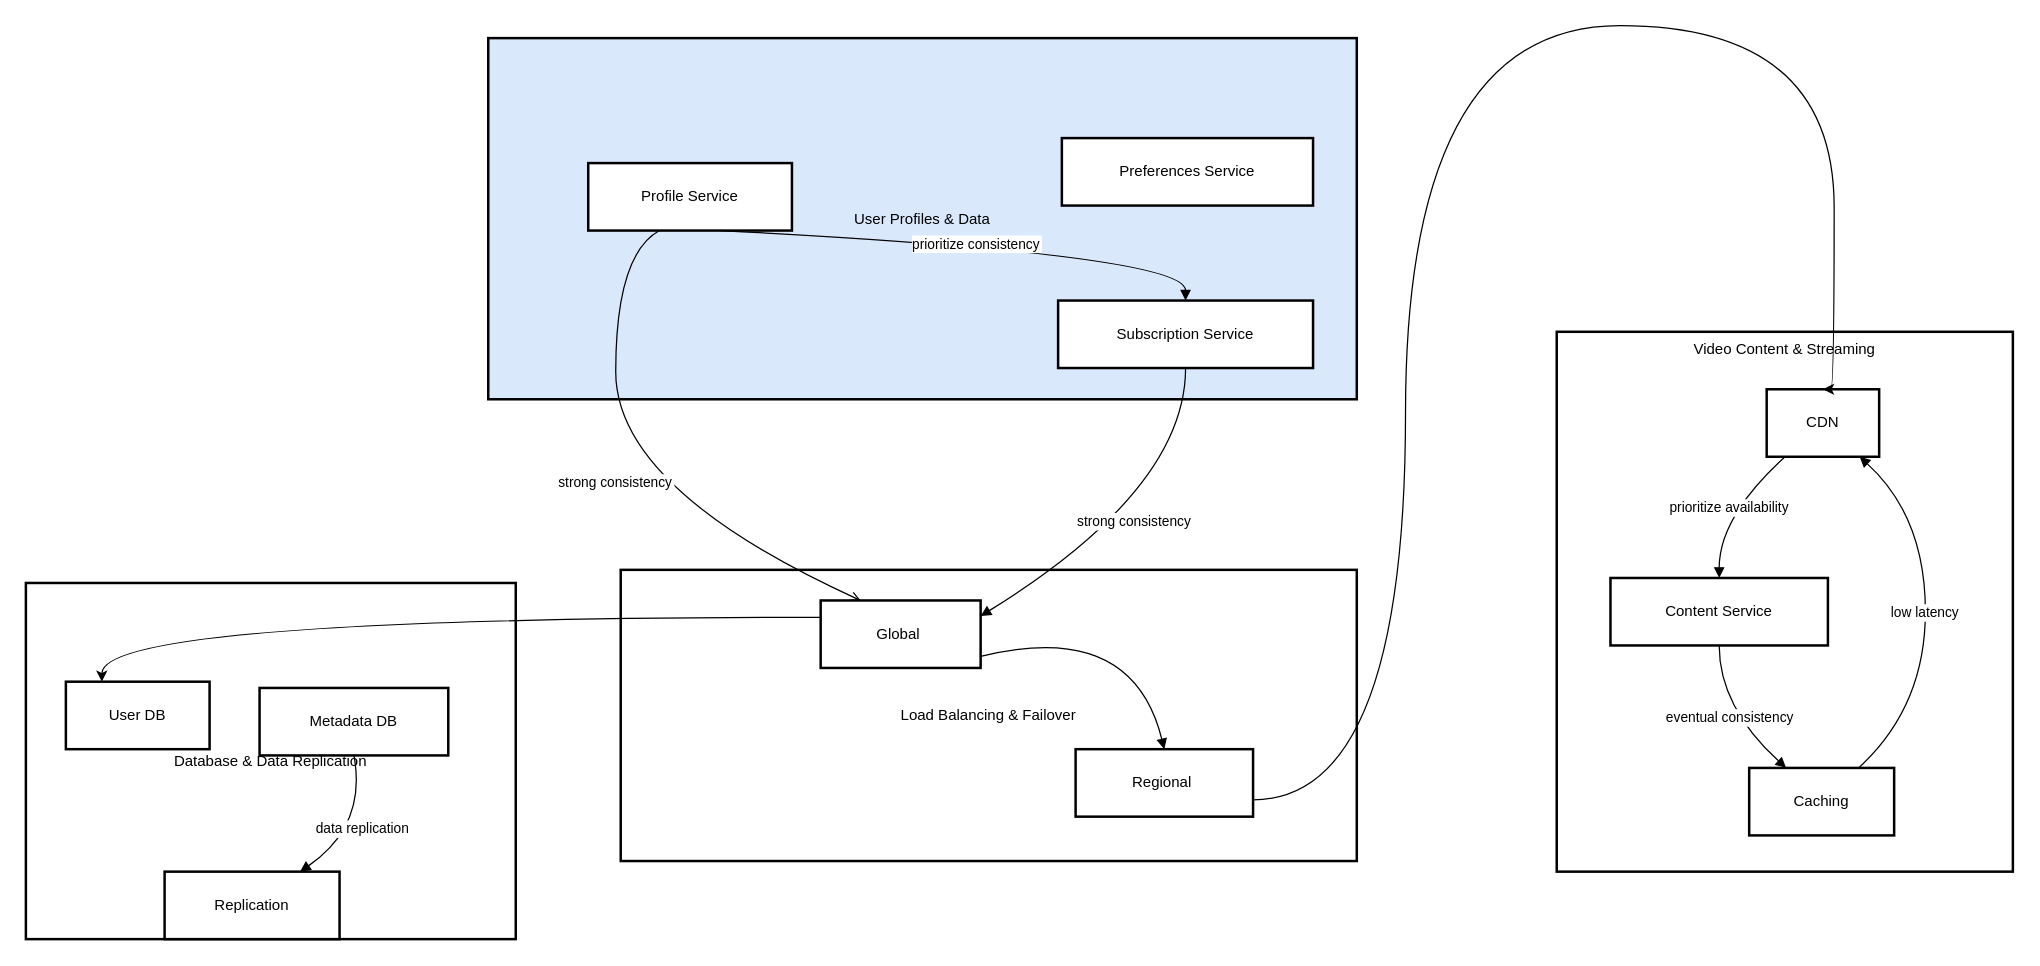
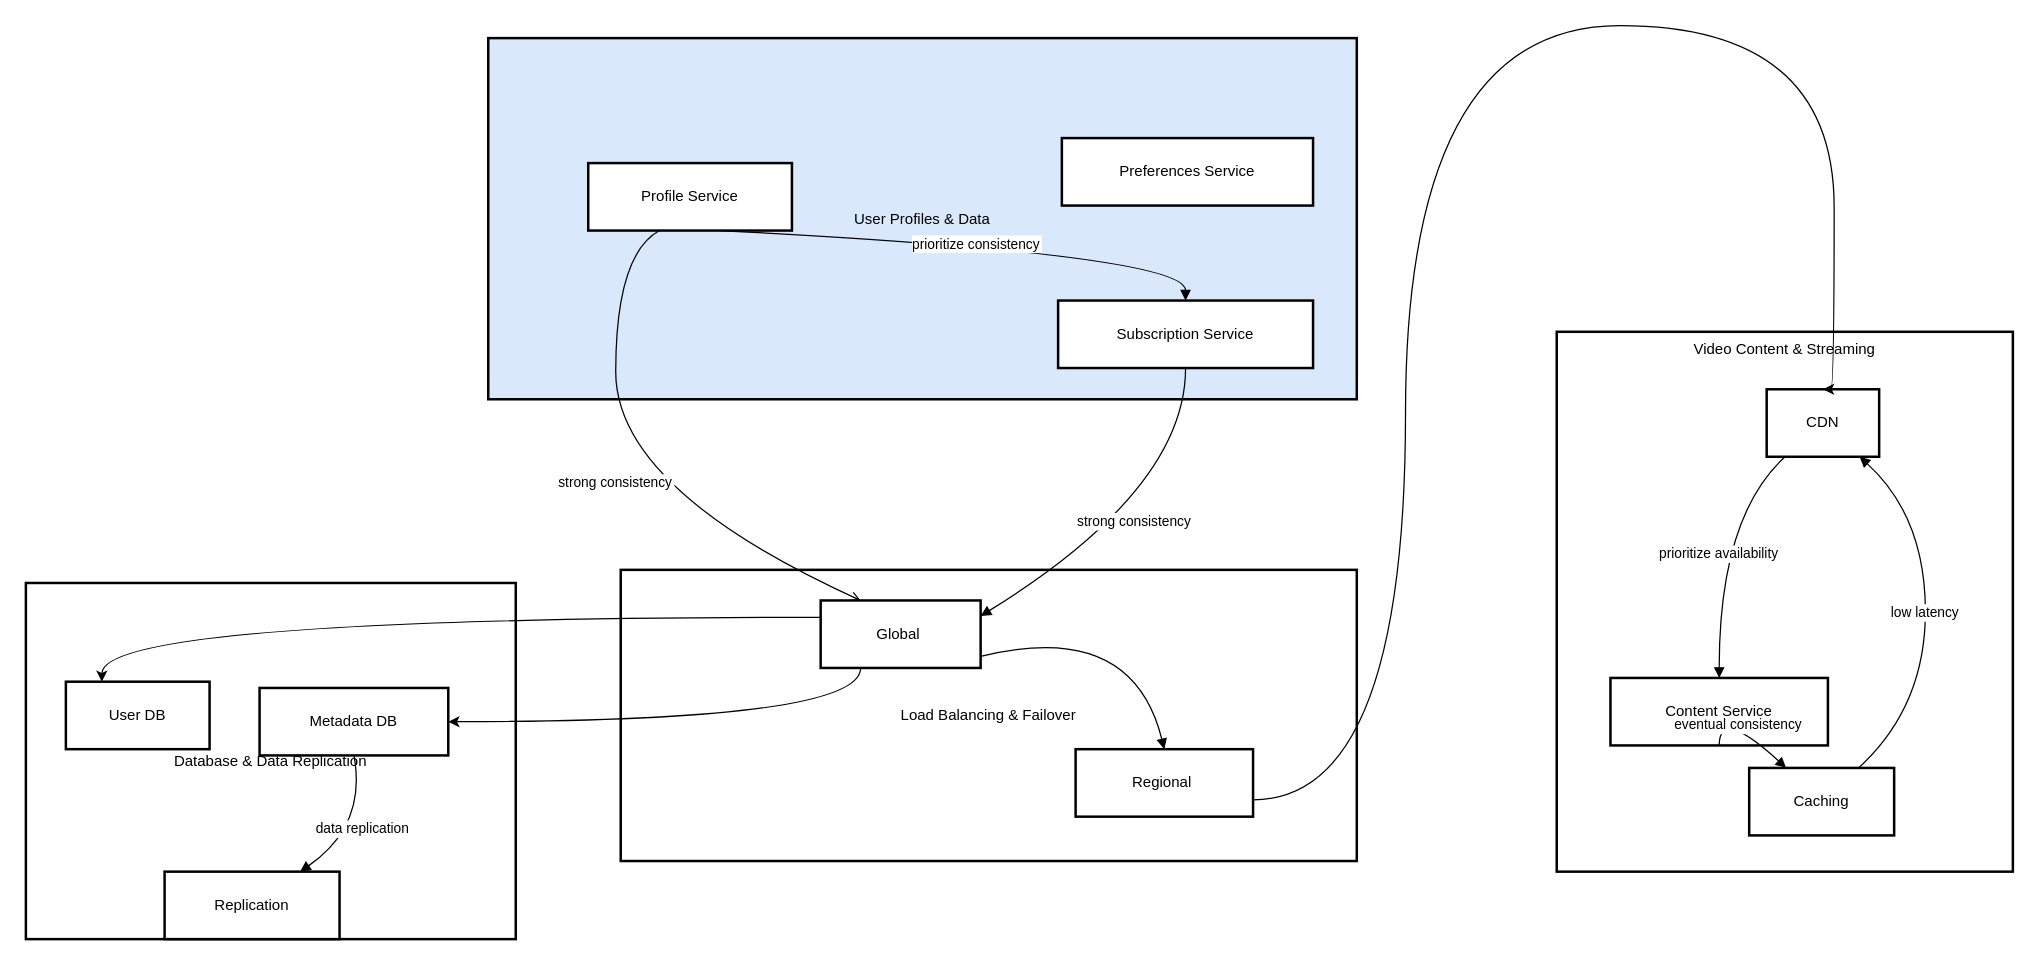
node "Content Service": moved (1719, 612) -> (1719, 712)
edge "Global" -> "Metadata DB": added
